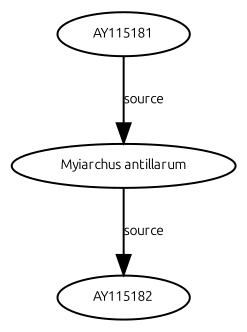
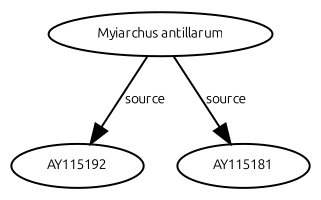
edge "AY115181" -> "Myiarchus antillarum": reversed
node "AY115182": label "AY115182" -> "AY115192"
